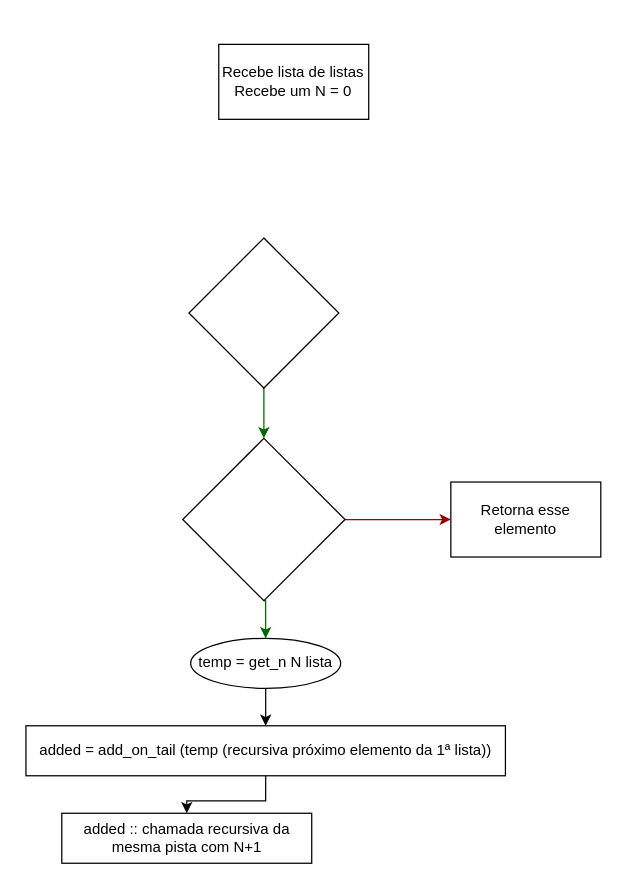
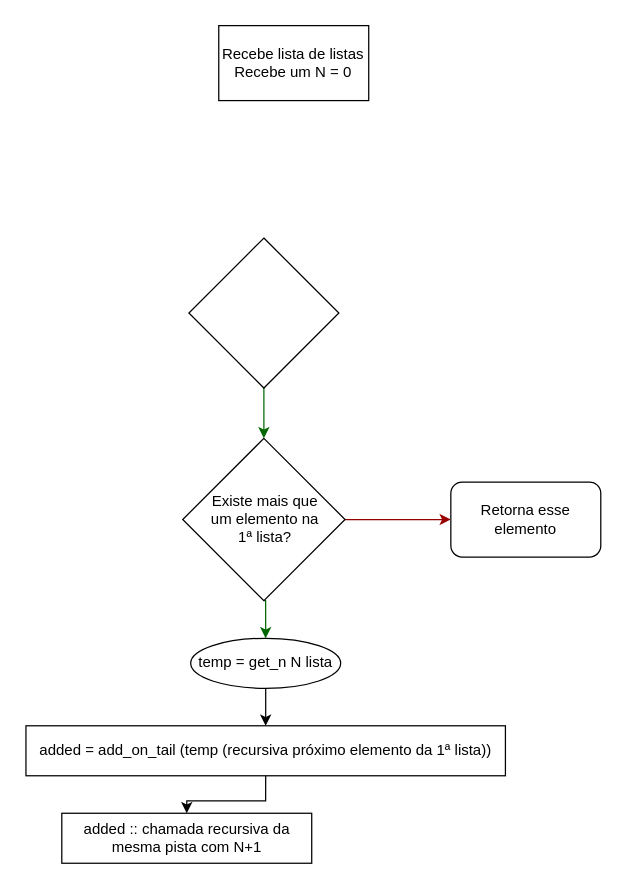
node "Recebe lista de listas Recebe um N = 0": moved (293, 82) -> (293, 63)
node "Existe mais que um elemento na 1ª lista?": added
node "Retorna esse elemento": shape rectangle -> rounded rectangle
